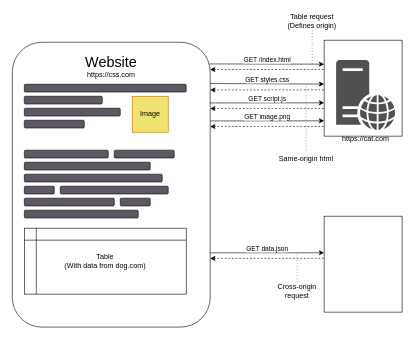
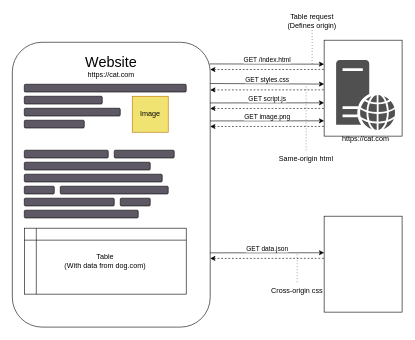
node "Website https://css.com": label "Website https://css.com" -> "Website https://cat.com"
node "Cross-origin request": label "Cross-origin request" -> "Cross-origin css"
